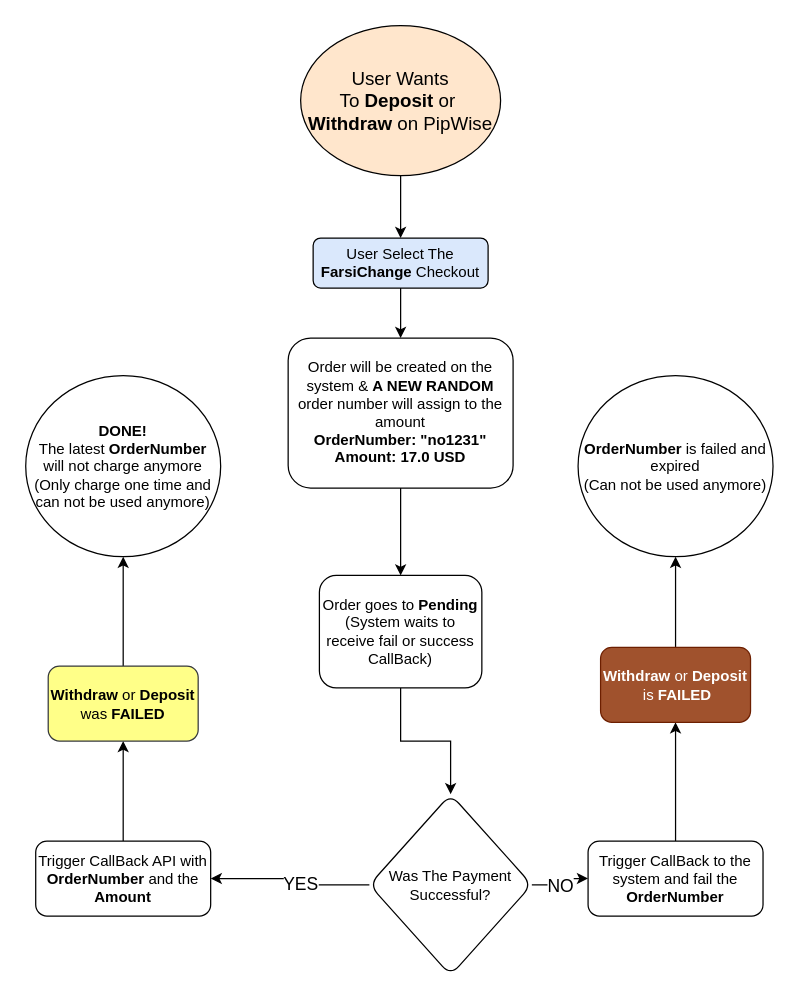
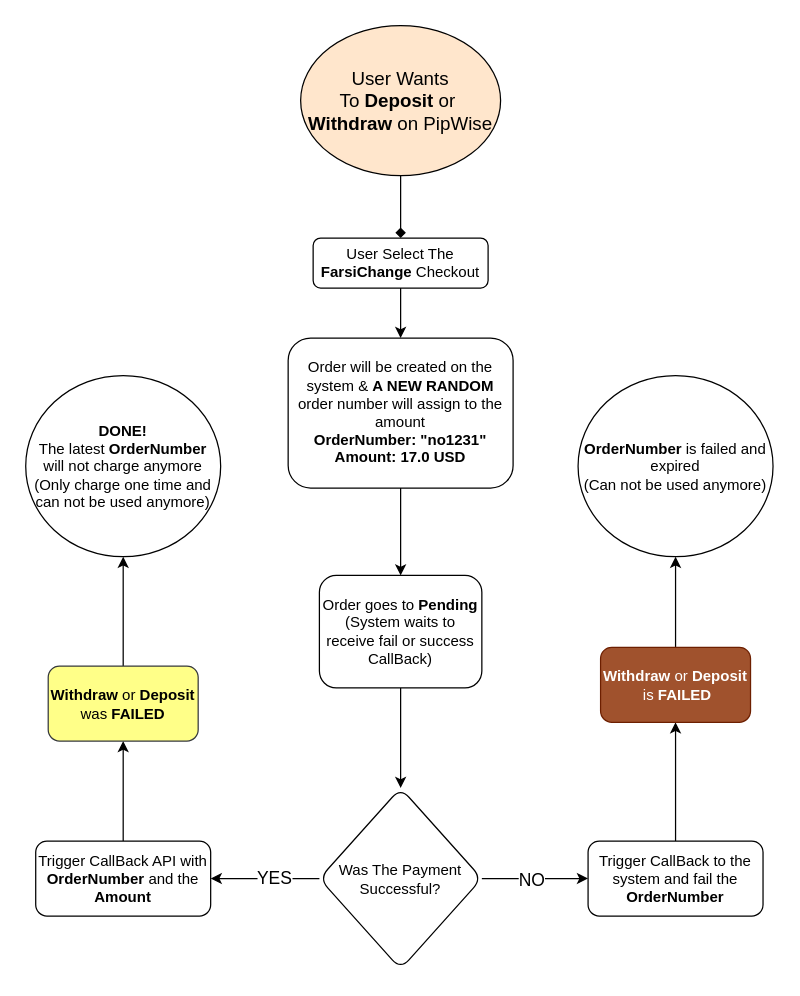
edge "User Wants To Deposit or Withdraw on PipWise" -> "User Select The FarsiChange Checkout": arrowhead classic -> diamond
node "User Select The FarsiChange Checkout": fillcolor #dae8fc -> #ffffff
node "Was The Payment Successful?": moved (451, 885) -> (401, 879)
